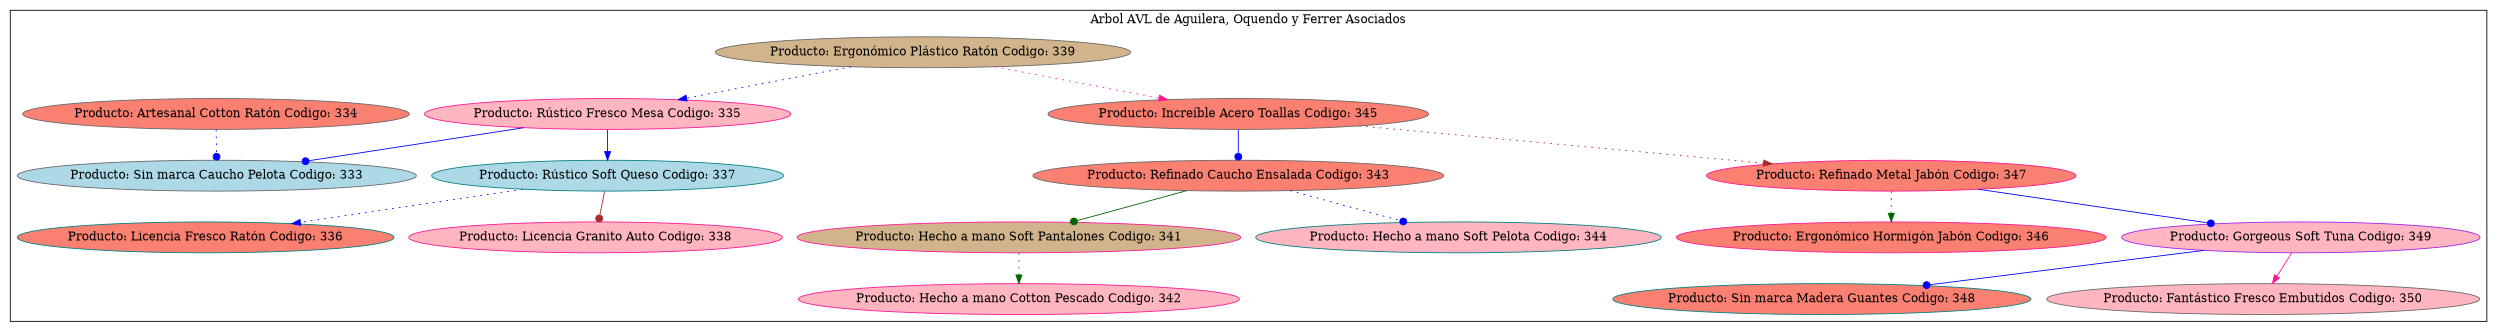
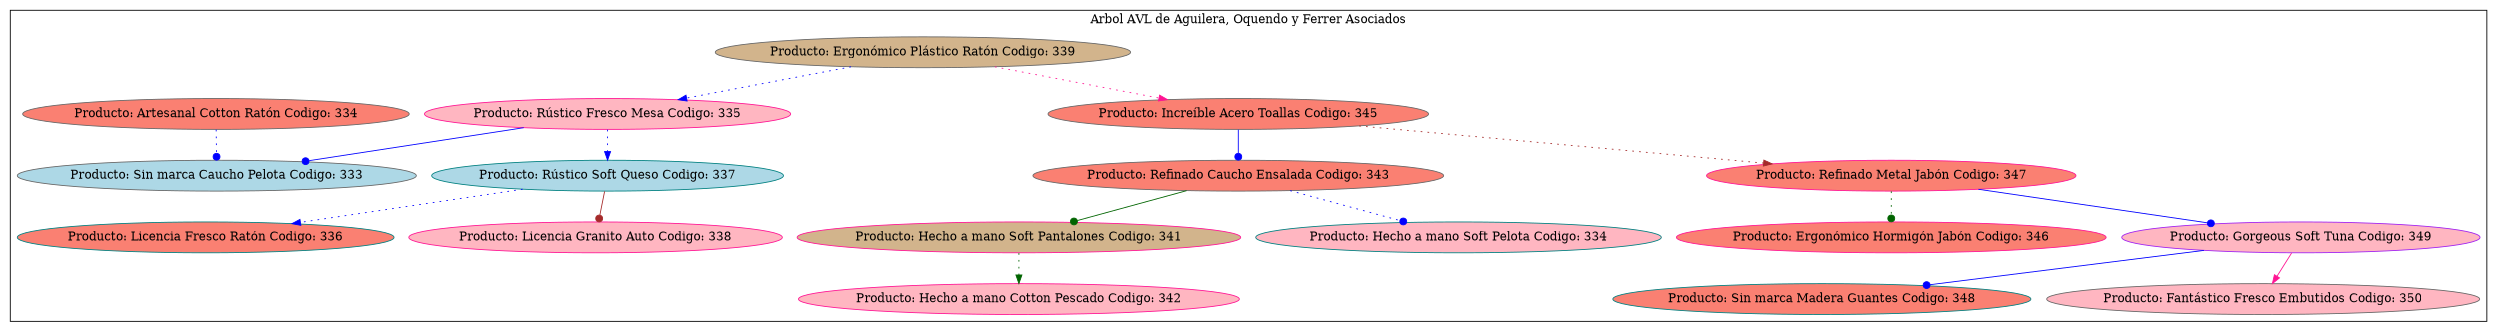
edge "Producto: Rústico Fresco Mesa Codigo: 335" -> "Producto: Rústico Soft Queso Codigo: 337": style solid -> dotted
edge "Producto: Refinado Metal Jabón Codigo: 347" -> "Producto: Ergonómico Hormigón Jabón Codigo: 346": arrowhead normal -> dot
node "Producto: Hecho a mano Soft Pelota Codigo: 344": label "Producto: Hecho a mano Soft Pelota Codigo: 344" -> "Producto: Hecho a mano Soft Pelota Codigo: 334"
